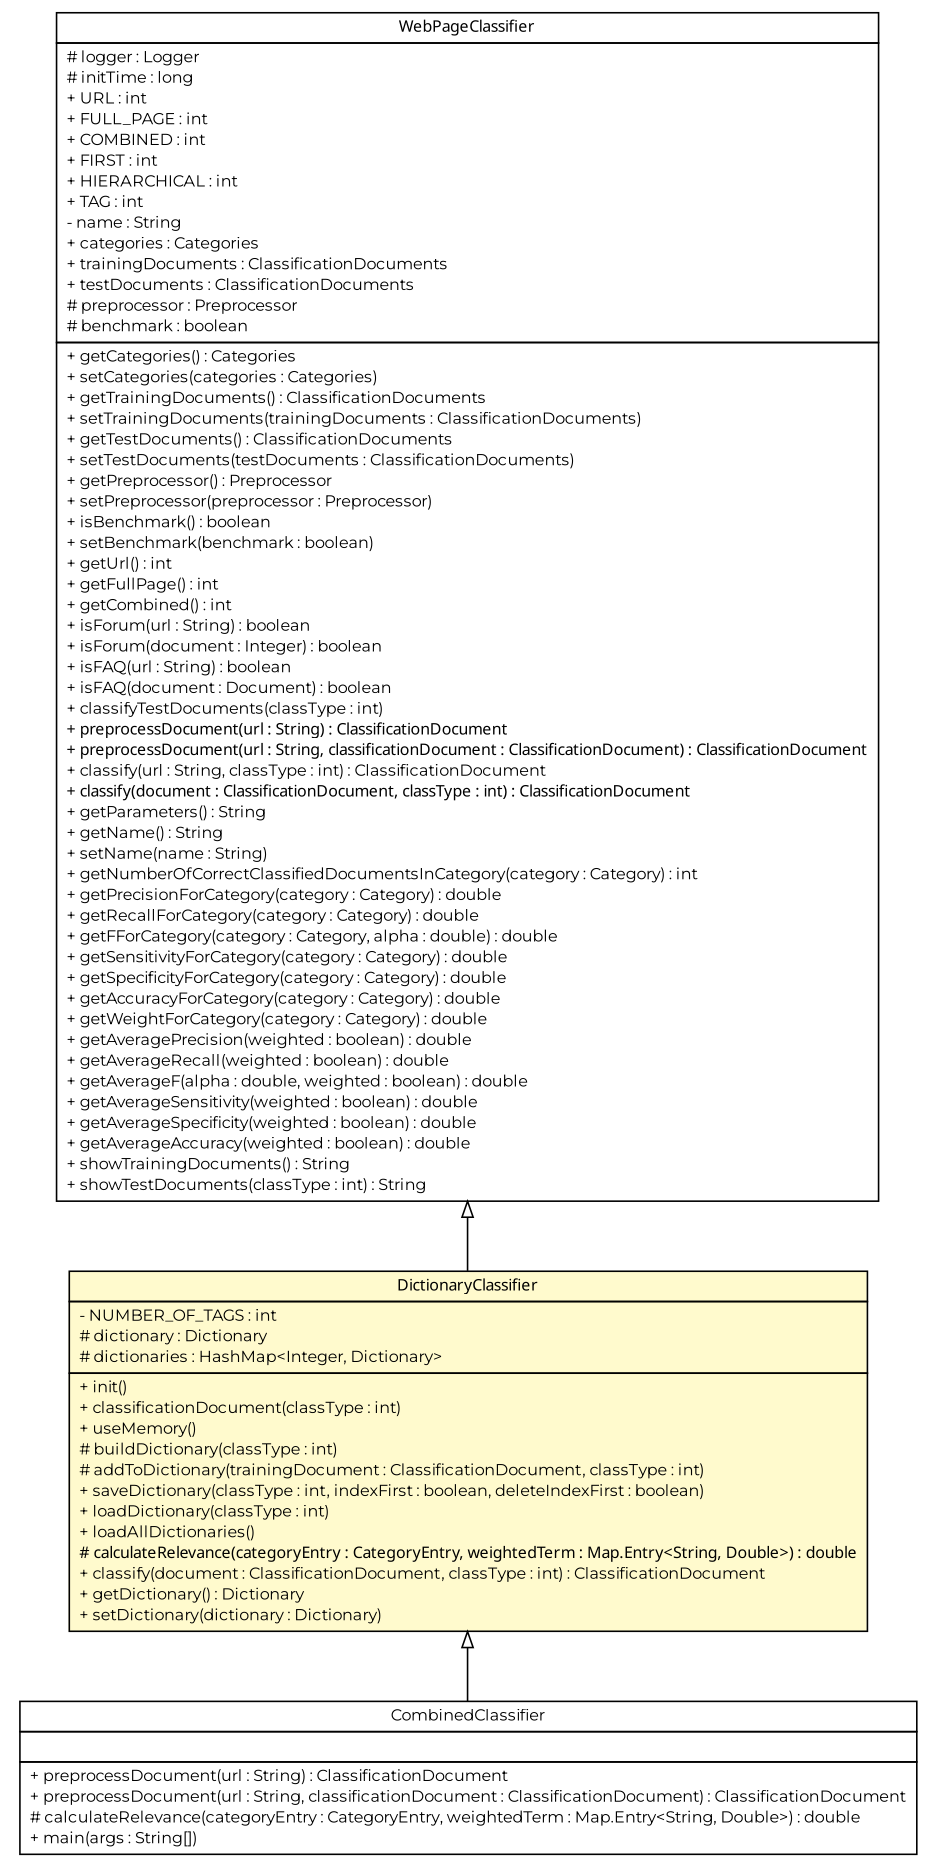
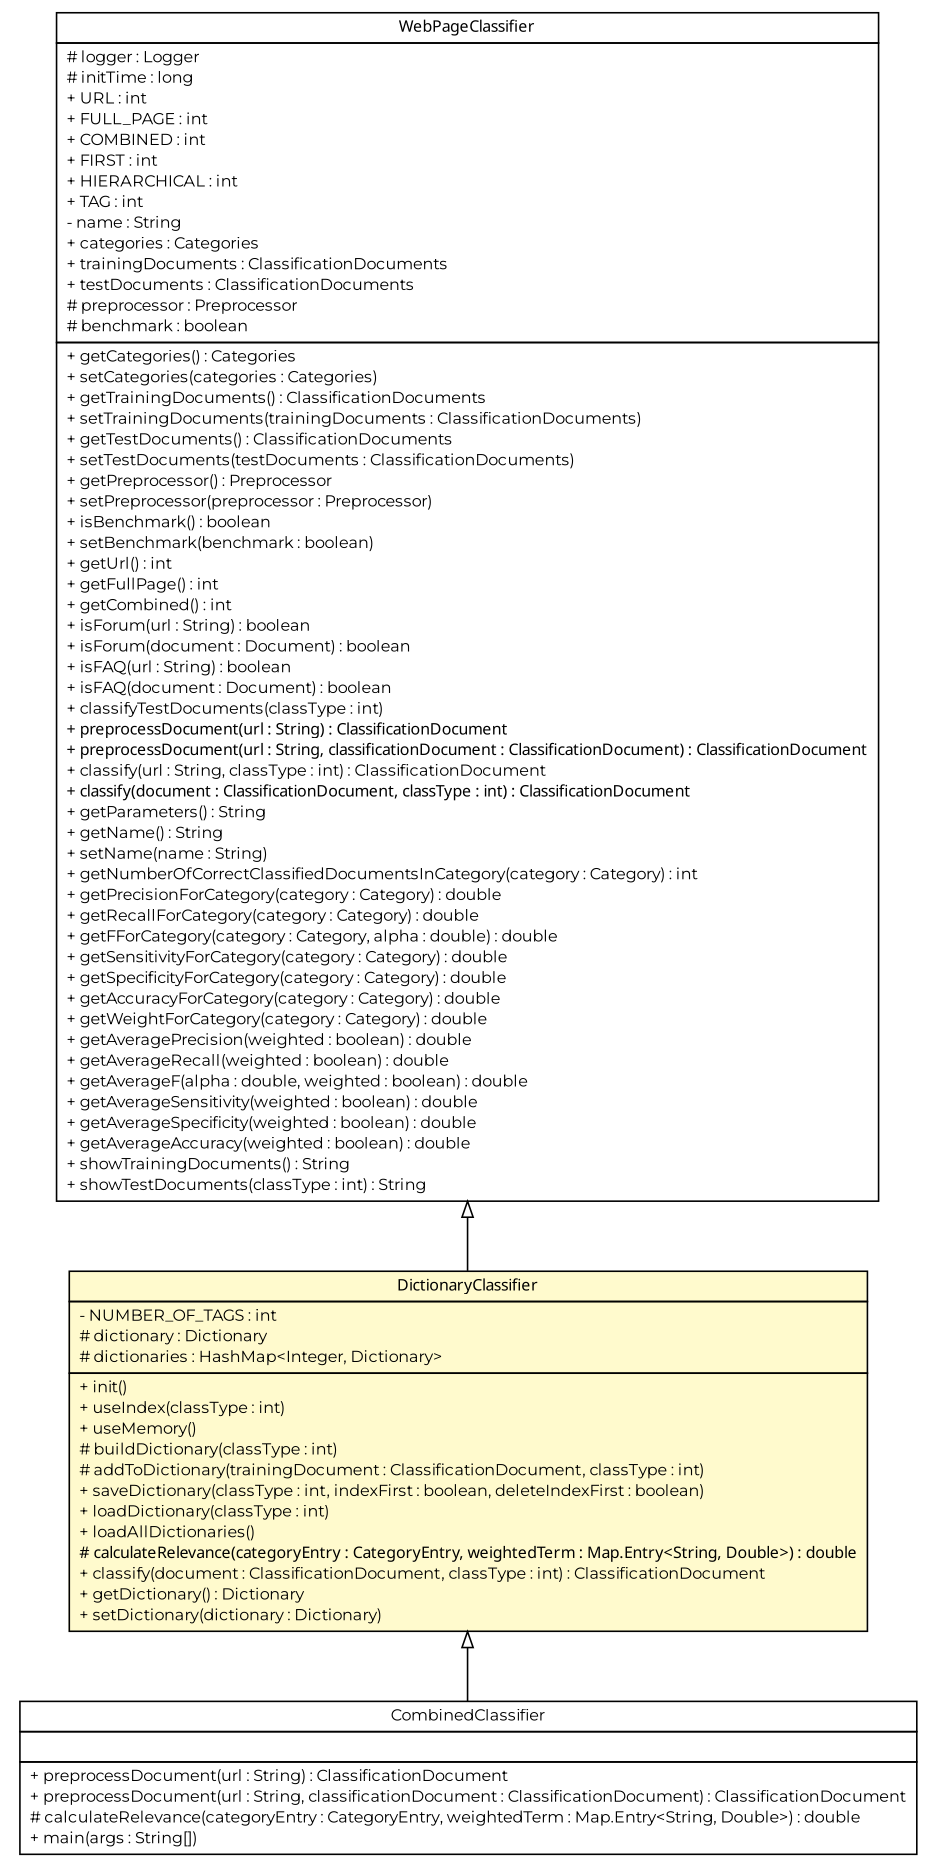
node "WebPageClassifier": text "+ isForum(document : Integer) : boolean" -> "+ isForum(document : Document) : boolean"
node "DictionaryClassifier": text "+ classificationDocument(classType : int)" -> "+ useIndex(classType : int)"
